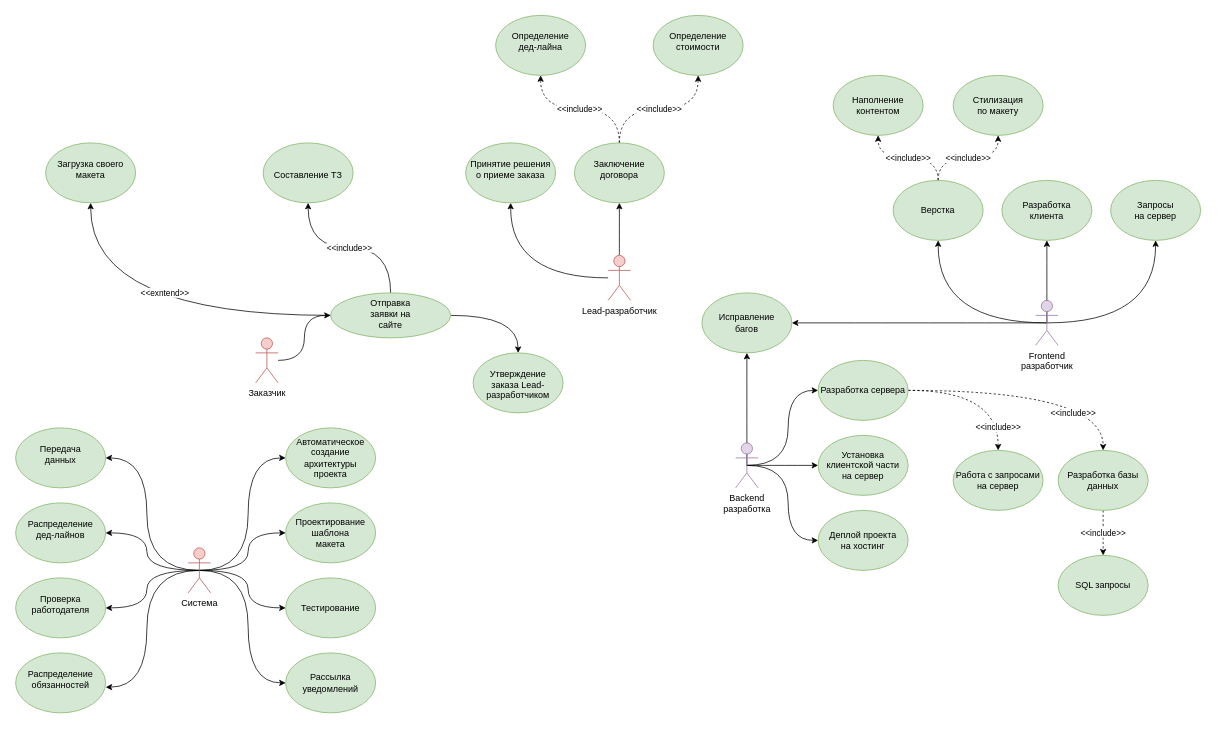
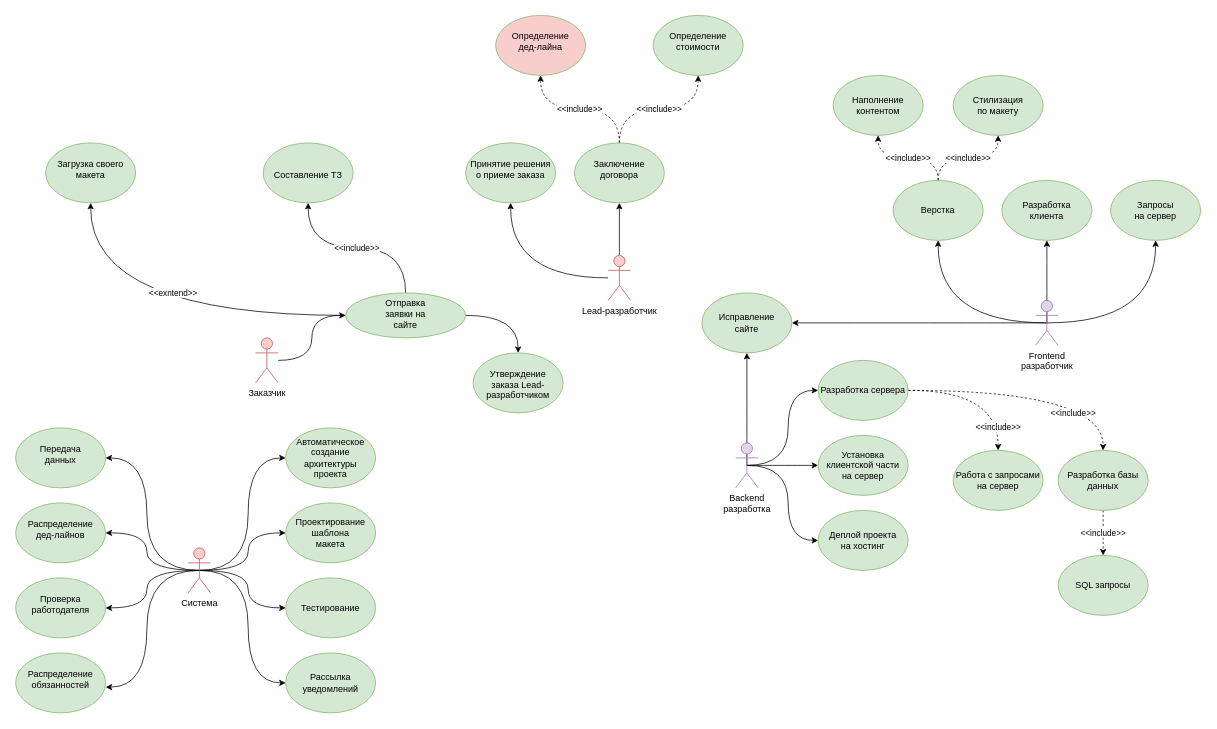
node "Определение дед-лайна": fillcolor #d5e8d4 -> #f8cecc
node "Отправка заявки на сайте": moved (390, 315) -> (405, 315)
node "Исправление багов": label "Исправление багов" -> "Исправление сайте"
